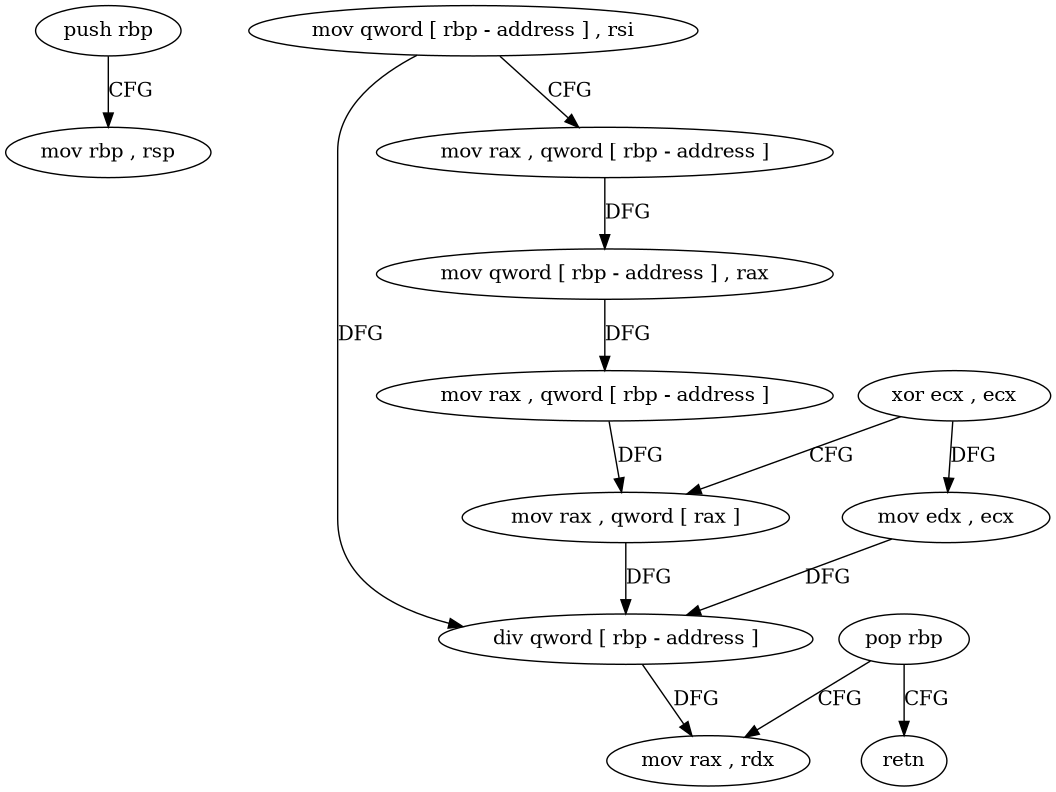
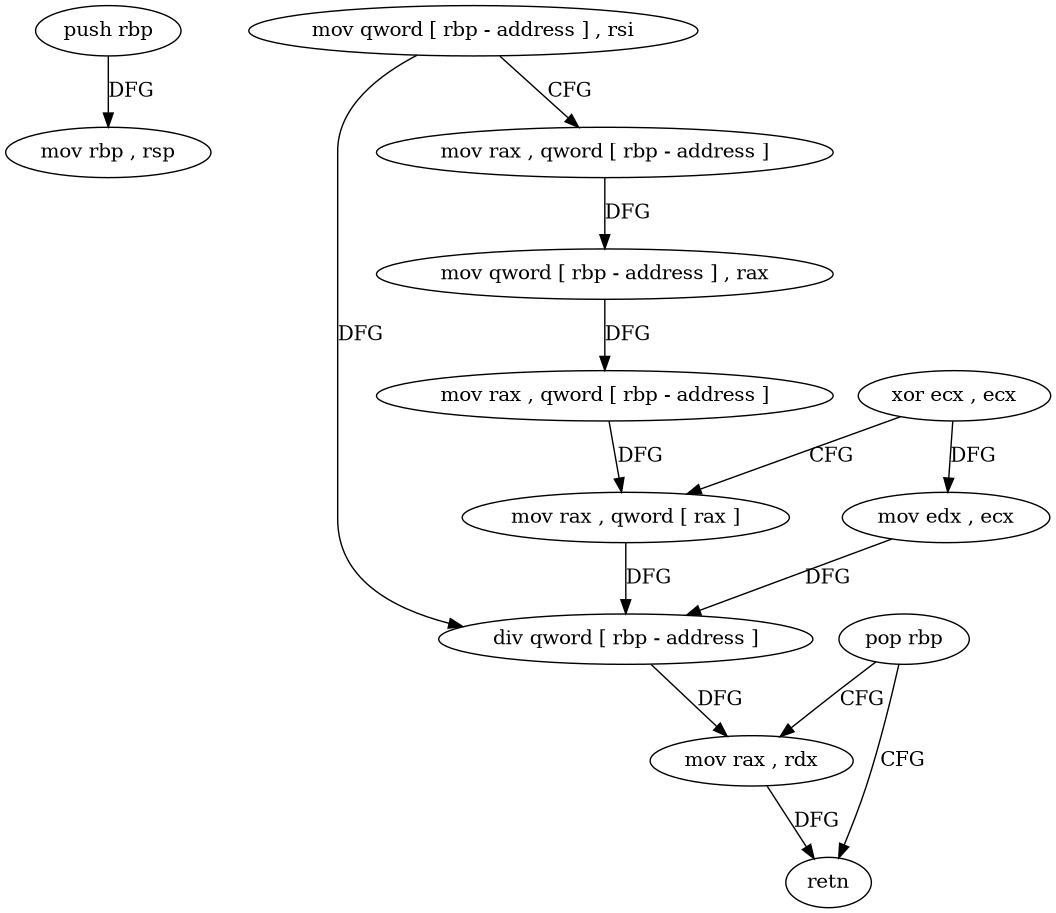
edge "push rbp" -> "mov rbp , rsp": label "CFG" -> "DFG"
edge "mov rax , rdx" -> "retn": added, label "DFG"
